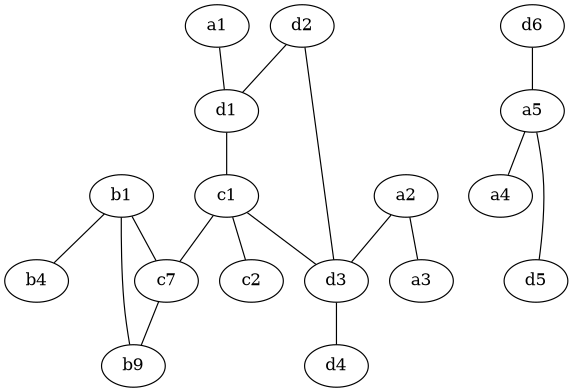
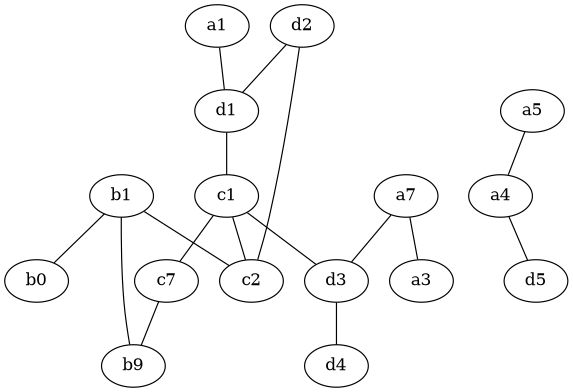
node "d6": removed
edge "d2" -- "d3": now "d2" -- "c2"
node "a2": label "a2" -> "a7"
edge "a5" -- "d5": now "a4" -- "d5"
edge "b1" -- "c7": now "b1" -- "c2"
node "b4": label "b4" -> "b0"
